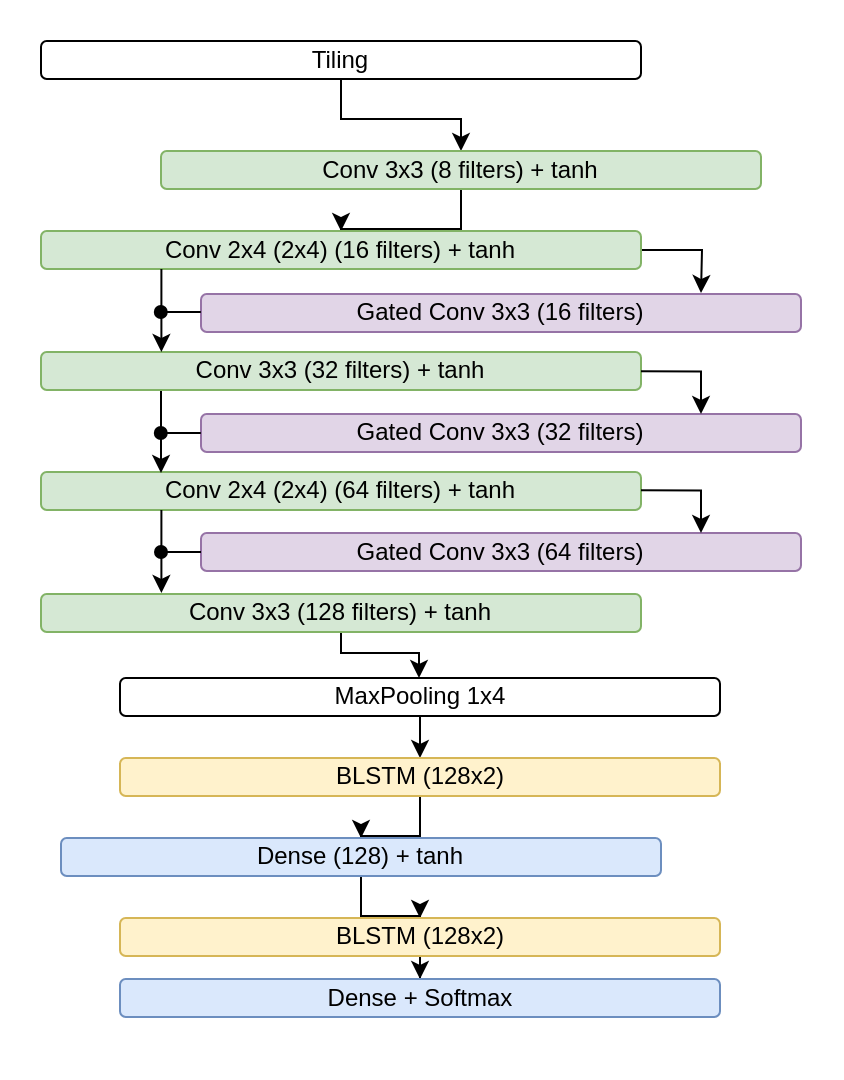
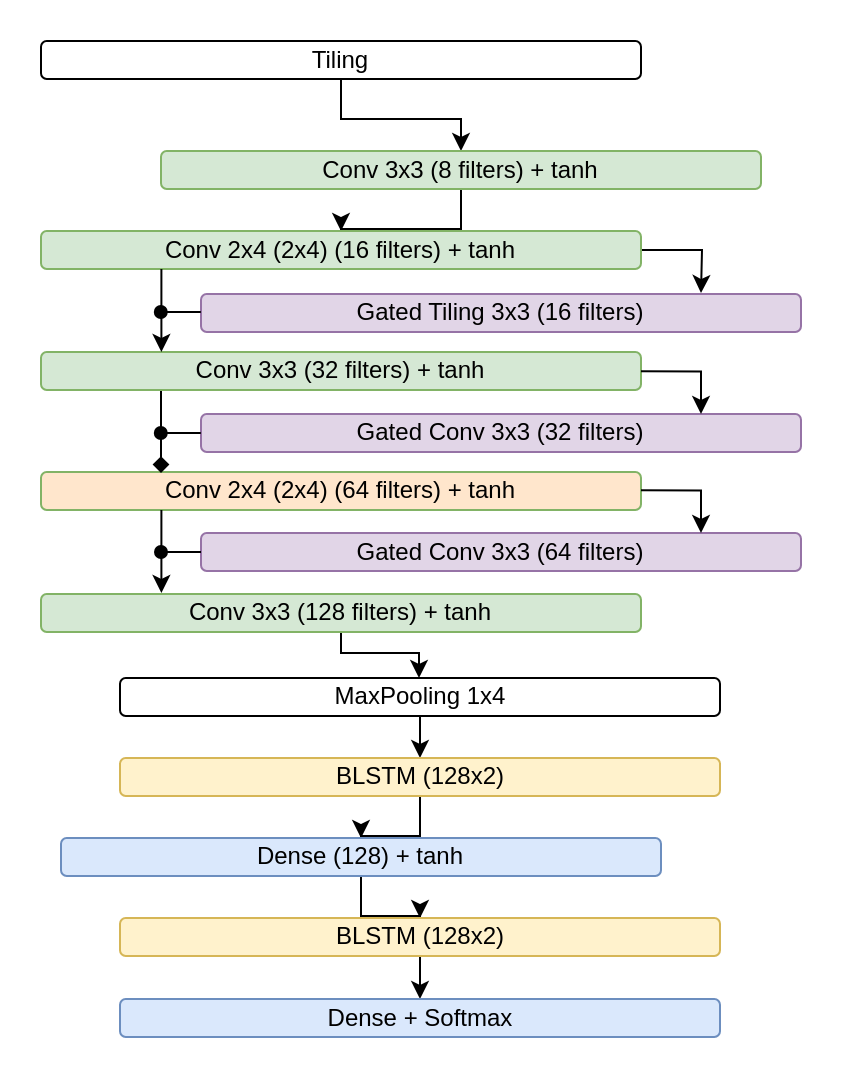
node "Gated Conv 3x3 (16 filters)": label "Gated Conv 3x3 (16 filters)" -> "Gated Tiling 3x3 (16 filters)"
edge "Conv 3x3 (32 filters) + tanh" -> "Conv 2x4 (2x4) (64 filters) + tanh": arrowhead classic -> diamond
node "Conv 2x4 (2x4) (64 filters) + tanh": fillcolor #d5e8d4 -> #ffe6cc
node "Dense + Softmax": moved (420, 998) -> (420, 1018)
